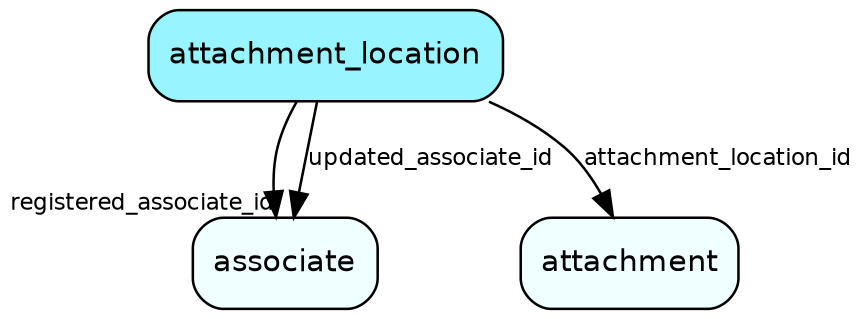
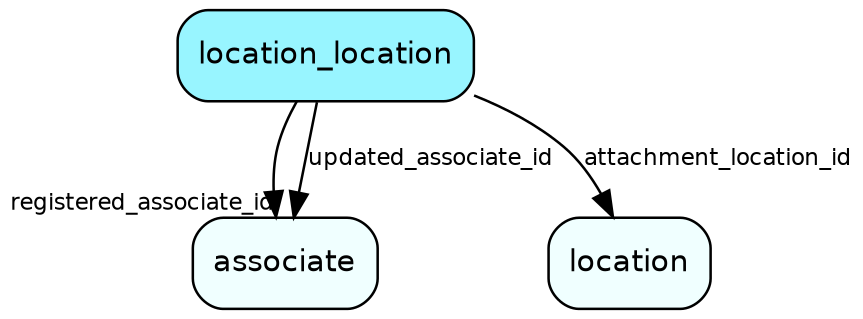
node "attachment_location": label "attachment_location" -> "location_location"
node "attachment": label "attachment" -> "location"
